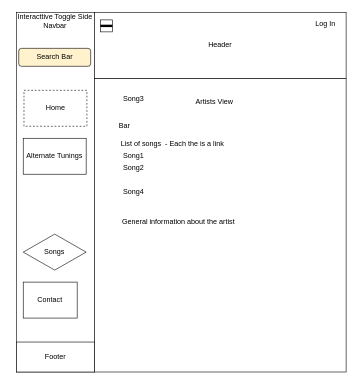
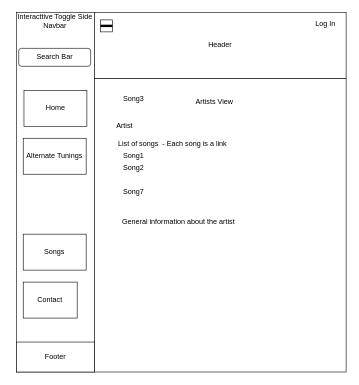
node "Search Bar": fillcolor #fff2cc -> #ffffff
node "Home": style dashed -> solid
node "Bar": label "Bar" -> "Artist"
node "List of songs - Each the is a link": label "List of songs - Each the is a link" -> "List of songs - Each song is a link"
node "Song4": label "Song4" -> "Song7"
node "Songs": shape diamond -> rectangle
